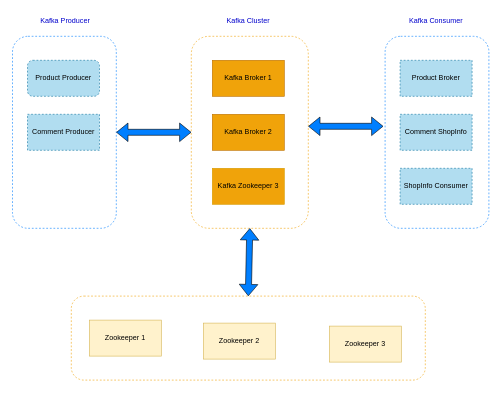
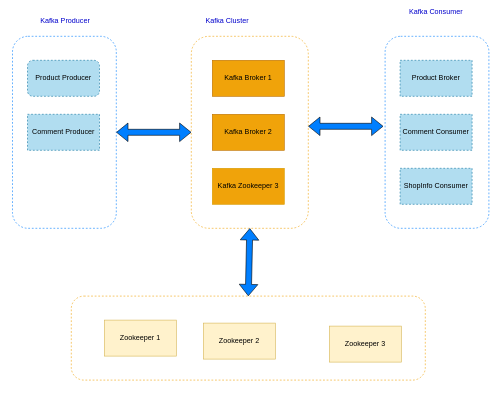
node "Kafka Cluster": moved (248, 21) -> (227, 21)
node "Kafka Consumer": moved (436, 21) -> (436, 12)
node "Comment ShopInfo": label "Comment ShopInfo" -> "Comment Consumer"
node "Zookeeper 1": moved (125, 338) -> (140, 338)
